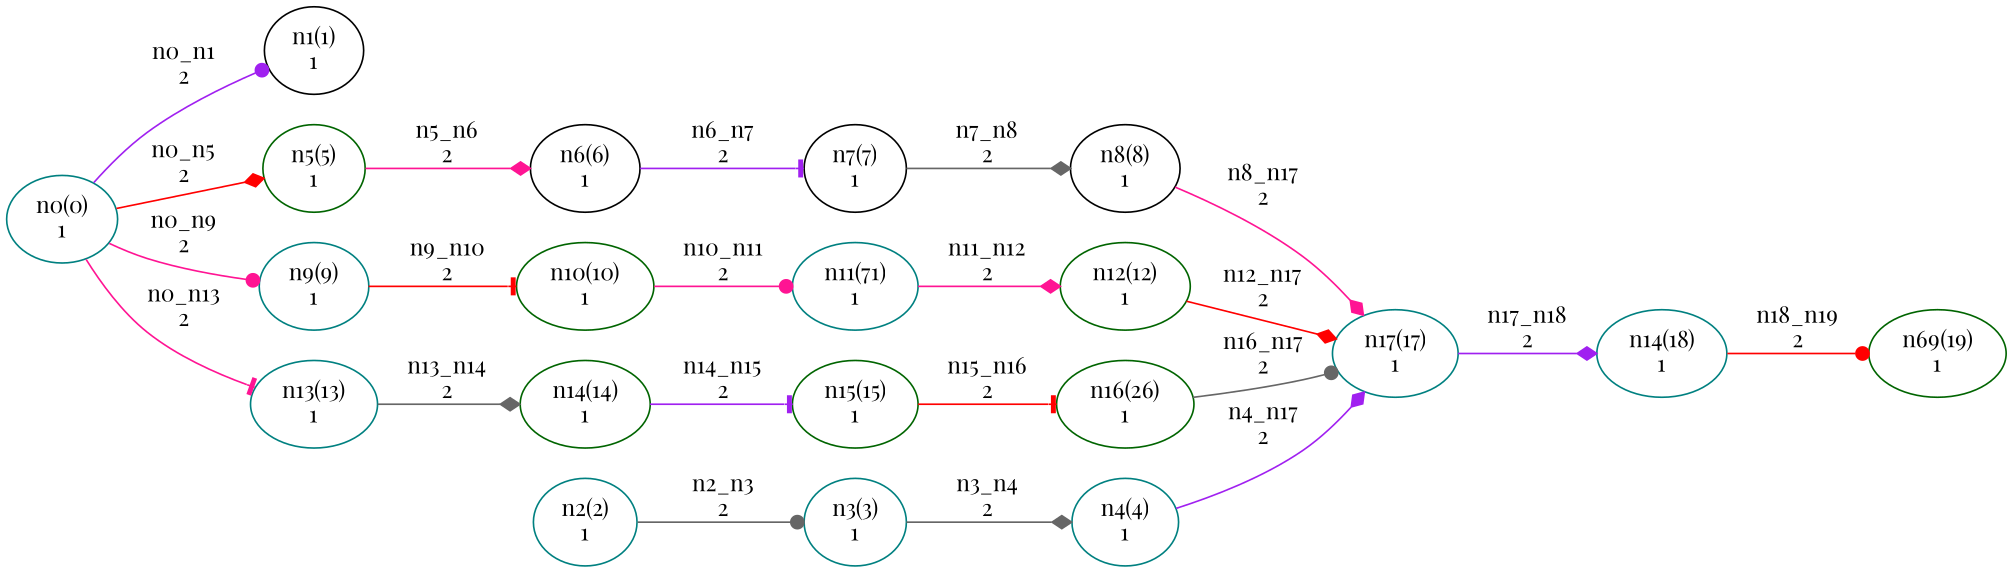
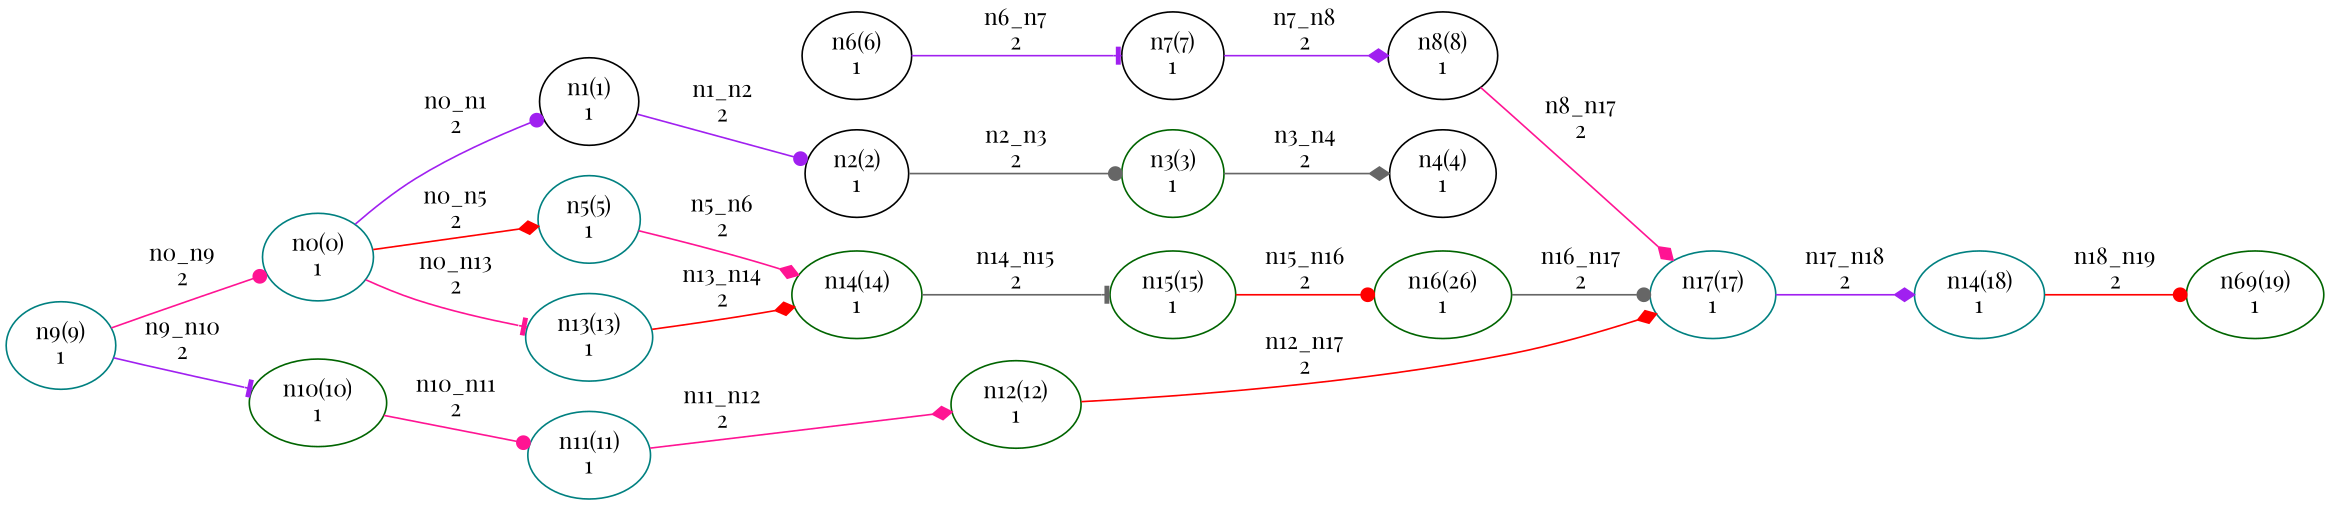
edge "n1(1) 1" -> "n2(2) 1": added, label "n1_n2 2"
node "n5(5) 1": color darkgreen -> teal
edge "n5(5) 1" -> "n6(6) 1": now "n5(5) 1" -> "n14(14) 1"
edge "n7(7) 1" -> "n8(8) 1": color gray40 -> purple
edge "n0(0) 1" -> "n9(9) 1": reversed
edge "n9(9) 1" -> "n10(10) 1": color red -> purple
node "n11(71) 1": label "n11(71) 1" -> "n11(11) 1"
edge "n13(13) 1" -> "n14(14) 1": color gray40 -> red
edge "n14(14) 1" -> "n15(15) 1": color purple -> gray40
edge "n15(15) 1" -> "n16(26) 1": arrowhead tee -> dot
edge "n4(4) 1" -> "n17(17) 1": removed, label "n4_n17 2"
node "n2(2) 1": color teal -> black
node "n3(3) 1": color teal -> darkgreen
node "n4(4) 1": color teal -> black
